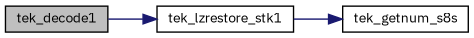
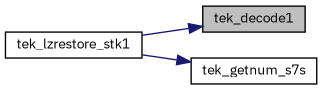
edge "tek_decode1" -> "tek_lzrestore_stk1": reversed
node "tek_getnum_s8s": label "tek_getnum_s8s" -> "tek_getnum_s7s"
